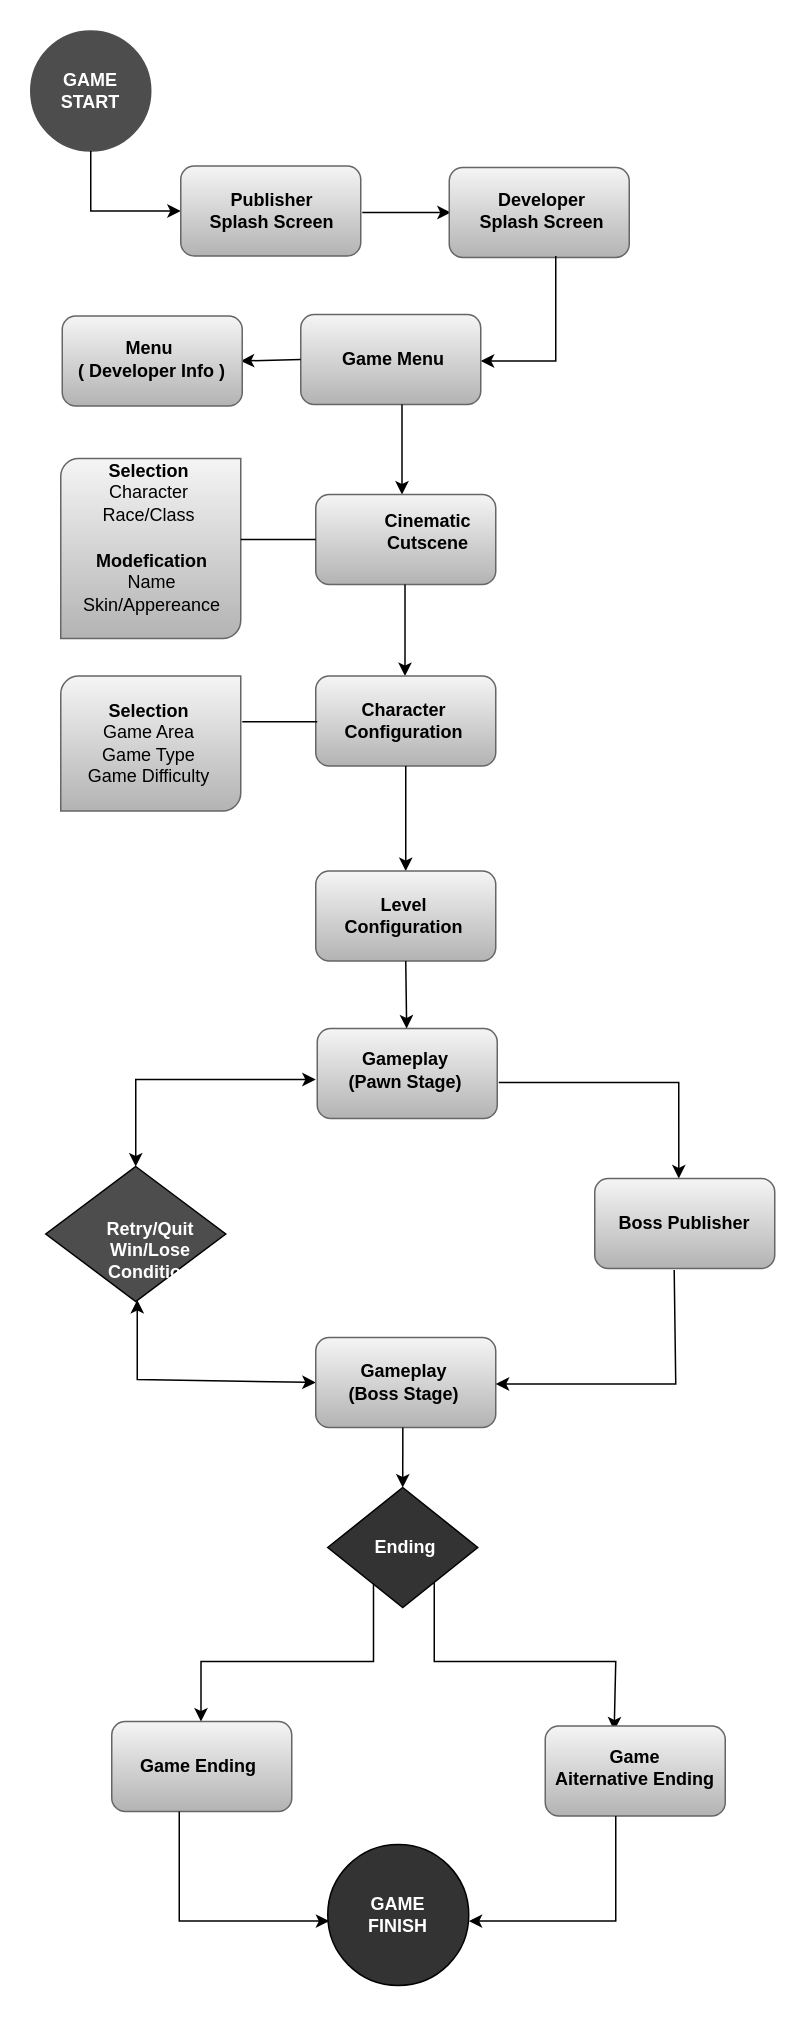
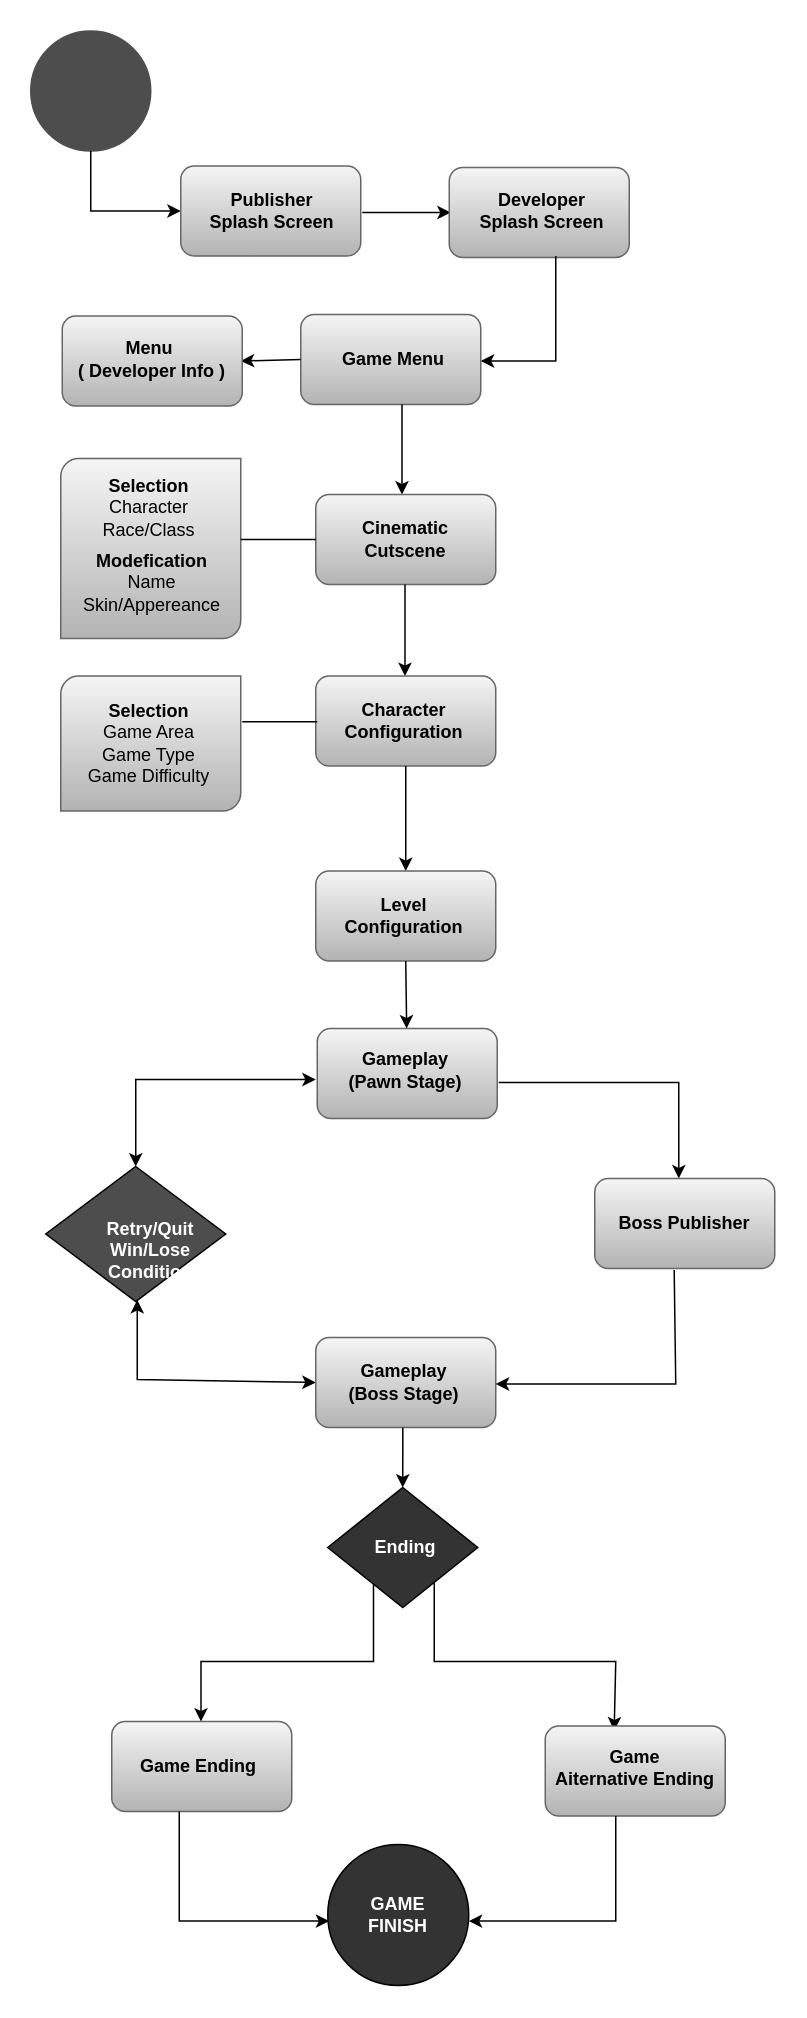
node "GAME START": removed
node "Selection Character Race/Class": moved (149, 493) -> (149, 508)
node "Cinematic Cutscene": moved (428, 532) -> (406, 539)
